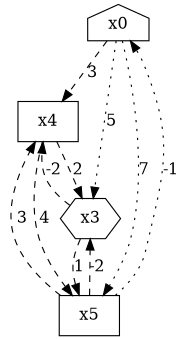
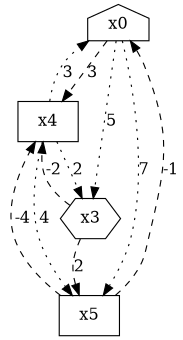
edge "x4" -> "x0": added, label "3"
edge "x4" -> "x3": style dashed -> dotted
edge "x5" -> "x0": style dotted -> dashed
edge "x4" -> "x5": style dashed -> dotted
edge "x5" -> "x4": label "3" -> "-4"
edge "x3" -> "x5": label "1" -> "2"
edge "x5" -> "x3": removed, label "-2"
